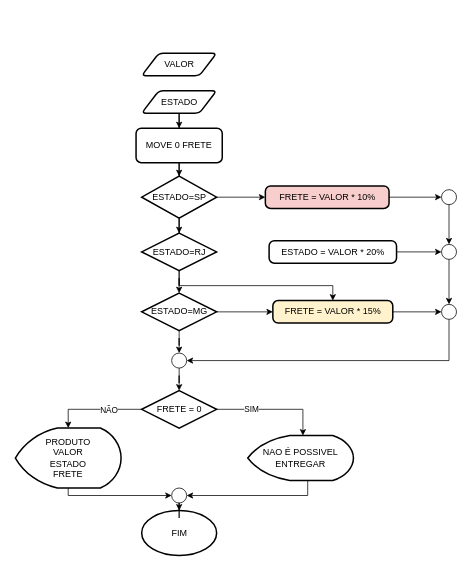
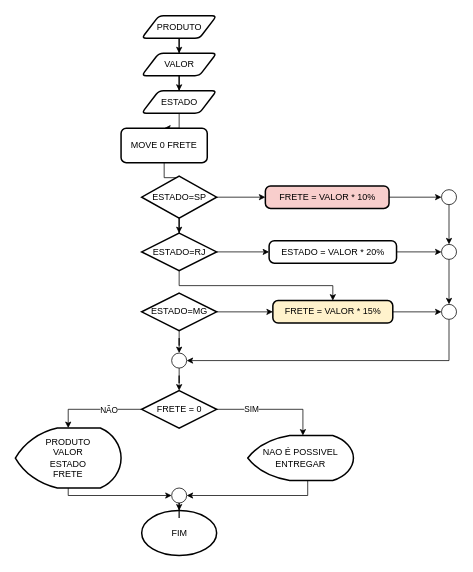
node "PRODUTO": added
edge "PRODUTO" -> "VALOR": added
edge "VALOR" -> "ESTADO": added
node "MOVE 0 FRETE": moved (179, 145) -> (164, 145)
edge "ESTADO=RJ" -> "ESTADO=MG": now "ESTADO=RJ" -> "ESTADO = VALOR * 20%"
